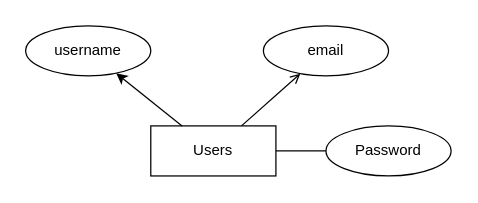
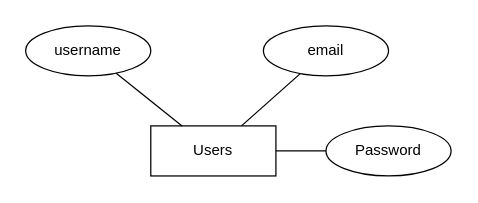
edge "Users" -> "email": arrowhead open -> none
edge "Users" -> "username": arrowhead classic -> none
